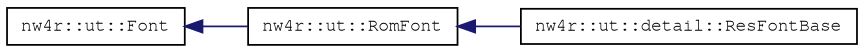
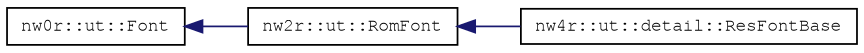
node "nw4r::ut::Font": label "nw4r::ut::Font" -> "nw0r::ut::Font"
node "nw4r::ut::RomFont": label "nw4r::ut::RomFont" -> "nw2r::ut::RomFont"
